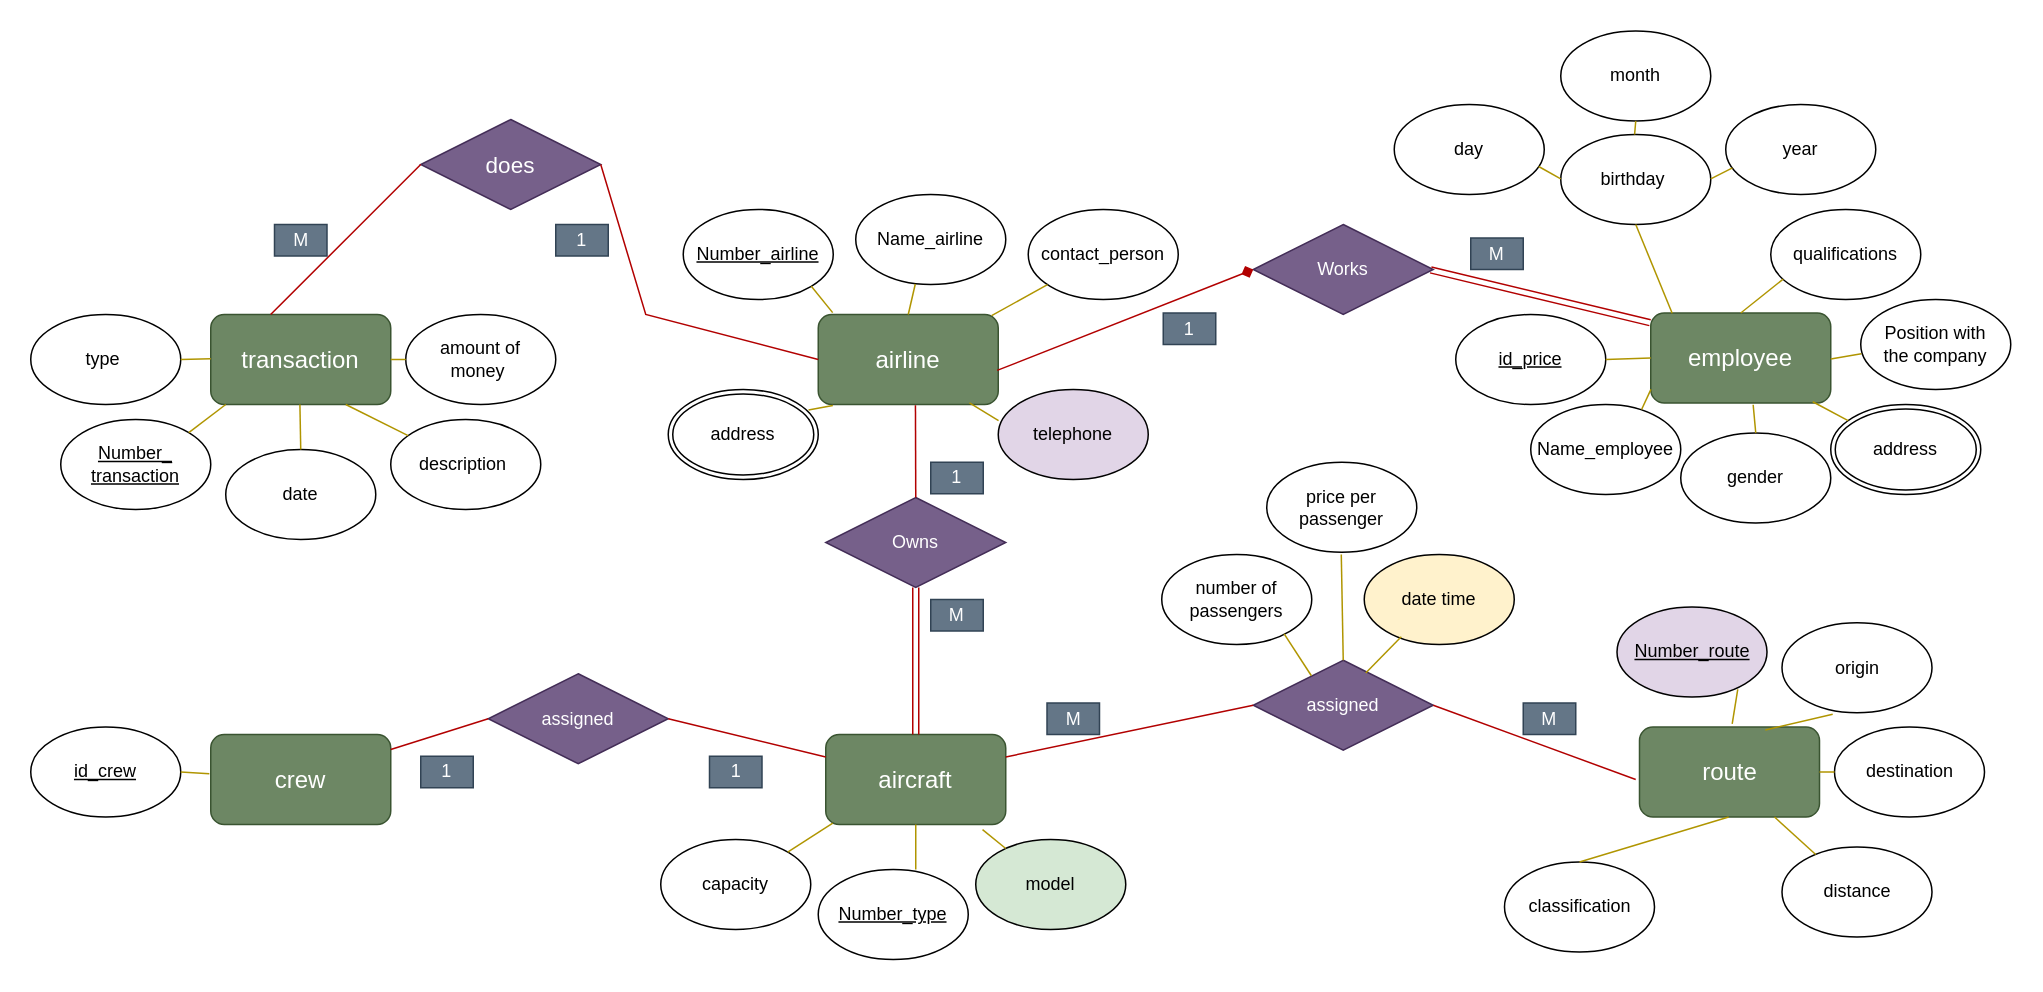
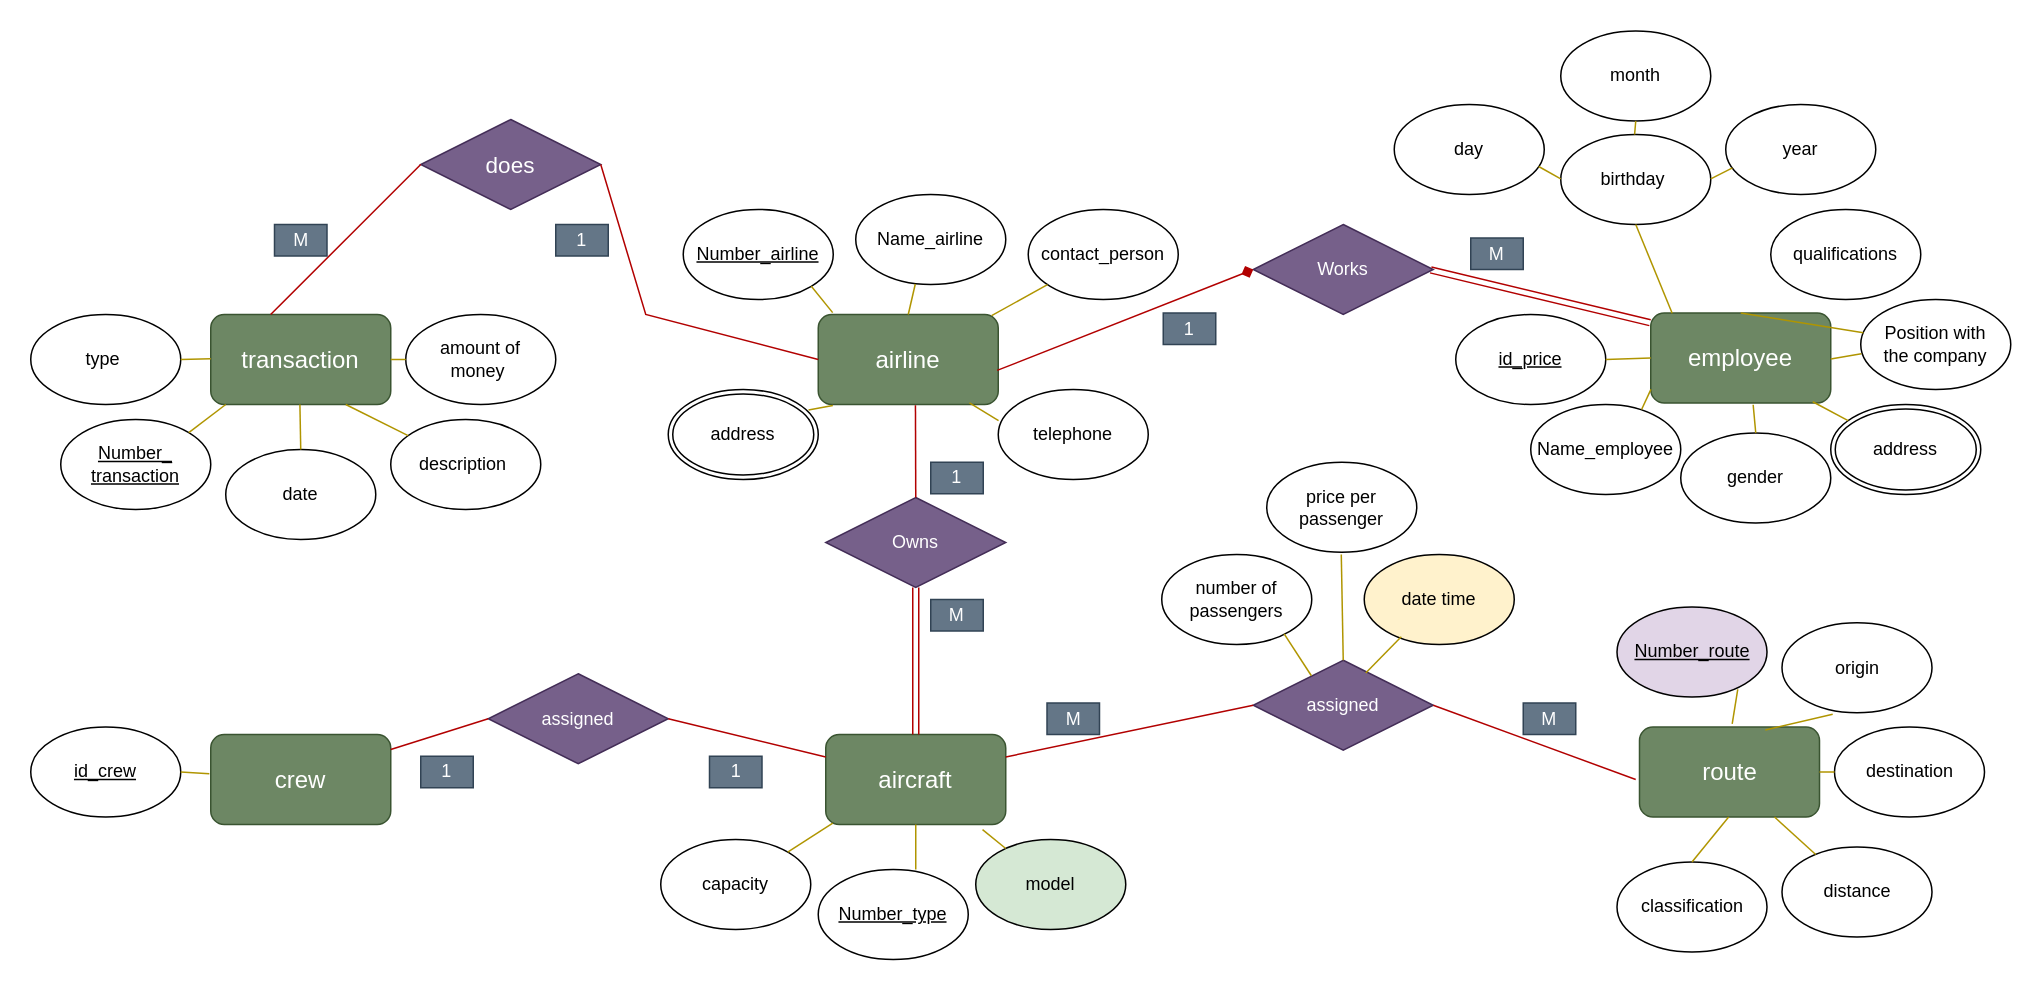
edge "qualifications" -- "employee": now "Position with the company" -- "employee"
node "telephone": fillcolor #e1d5e7 -> #ffffff
node "classification": moved (1580, 907) -> (1692, 907)
